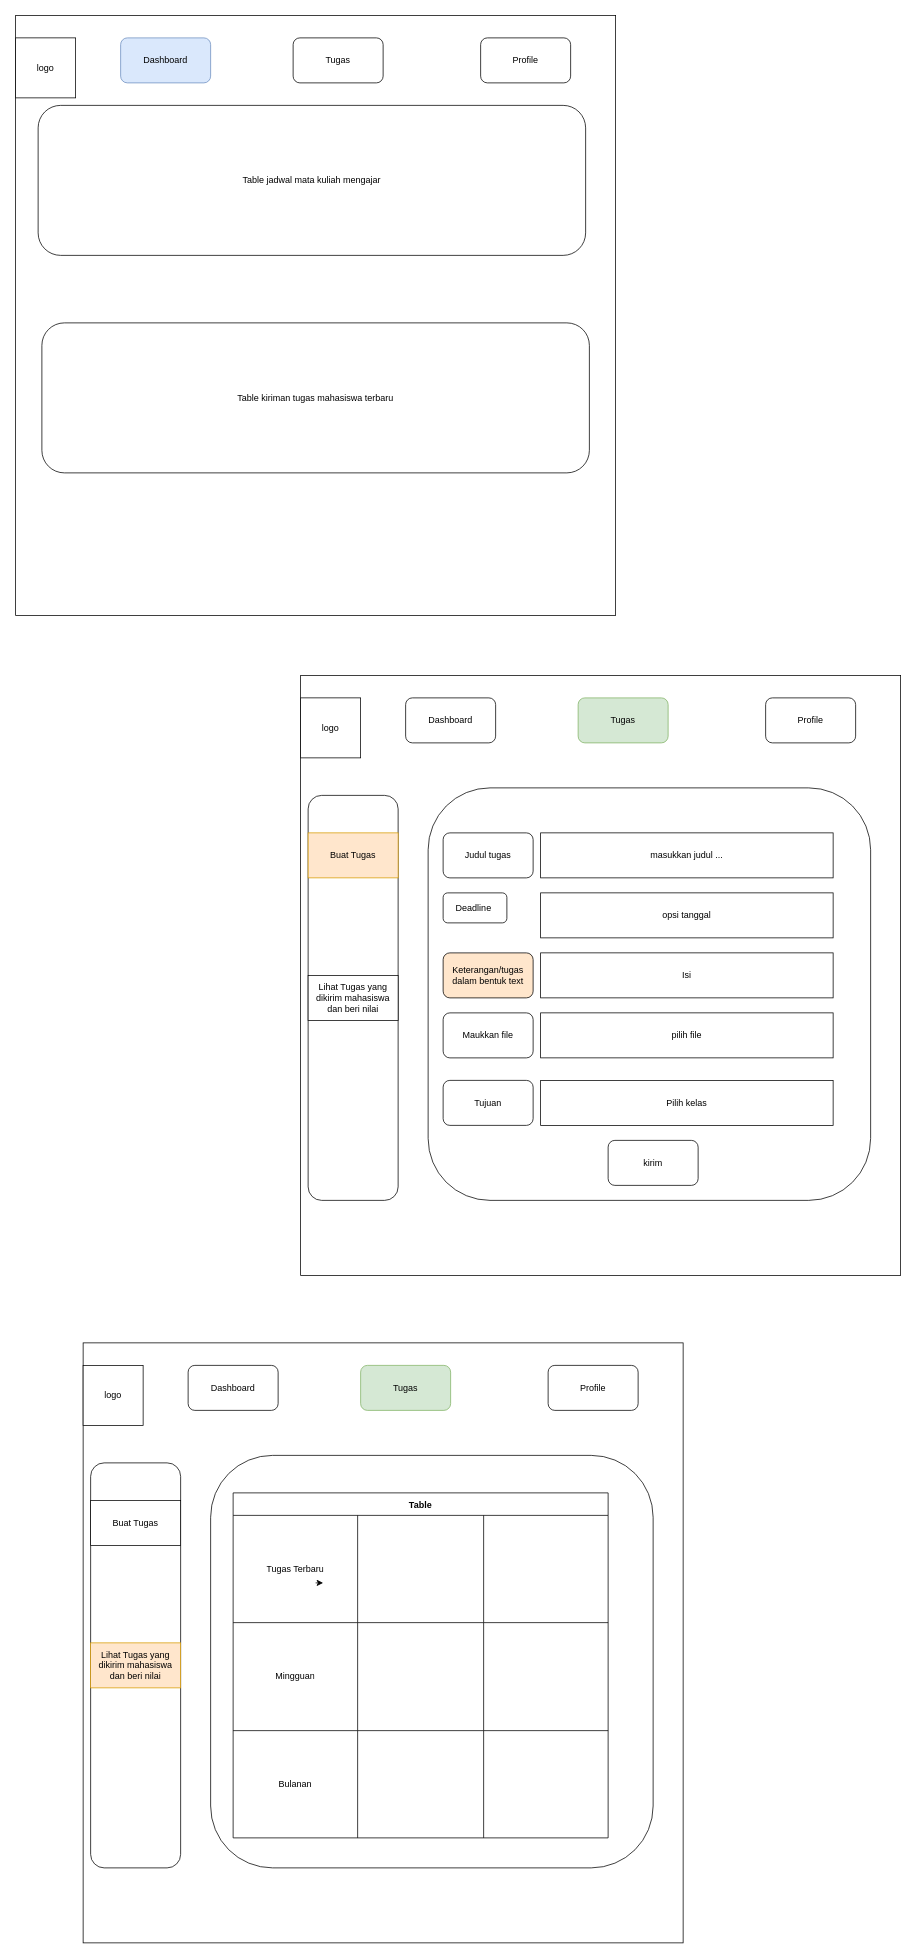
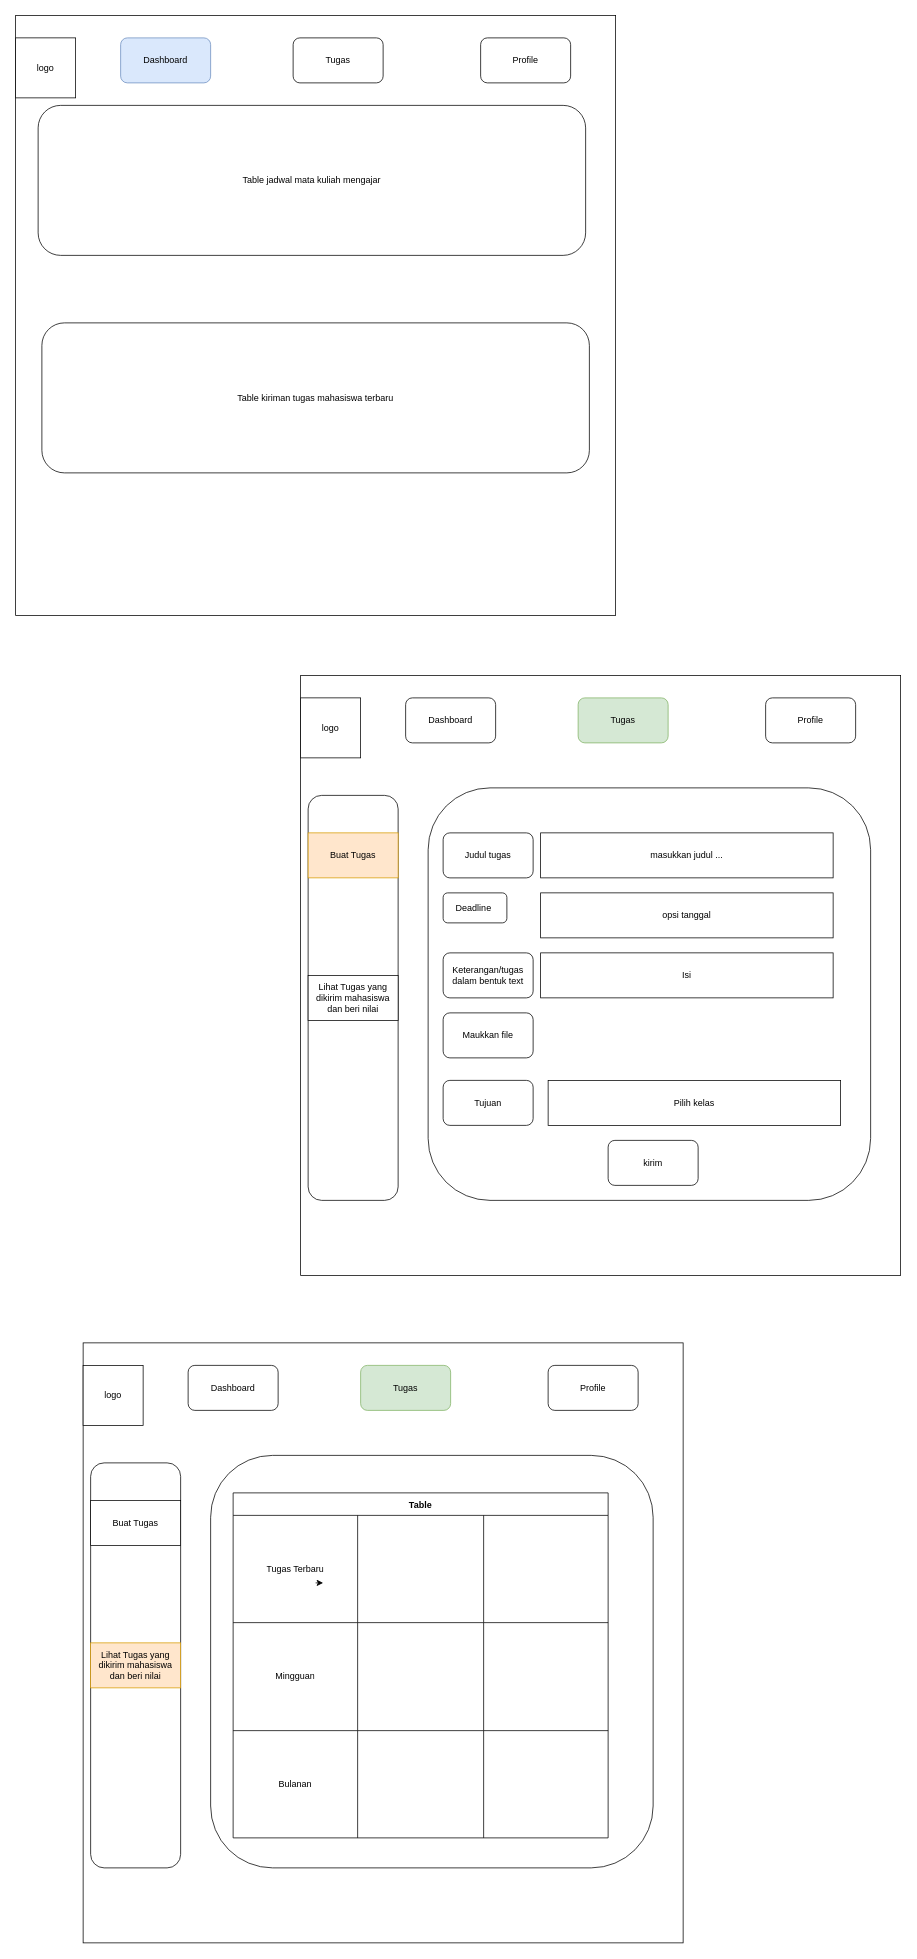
node "Keterangan/tugas dalam bentuk text": fillcolor #ffe6cc -> #ffffff
node "pilih file": removed
node "Pilih kelas": moved (687, 1103) -> (694, 1103)
